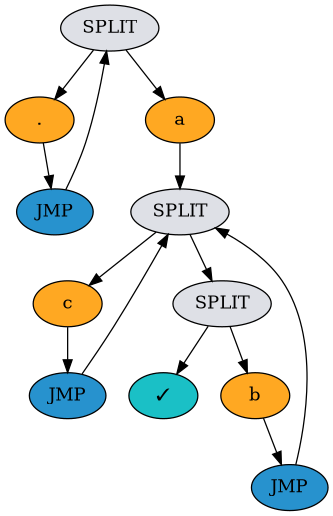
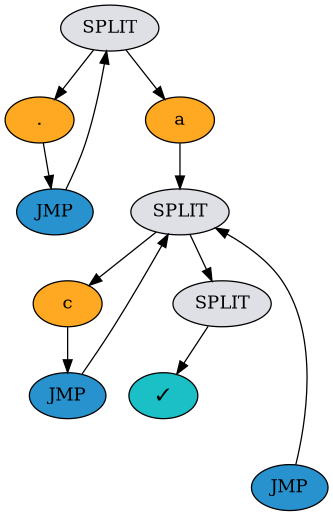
node "b": removed
